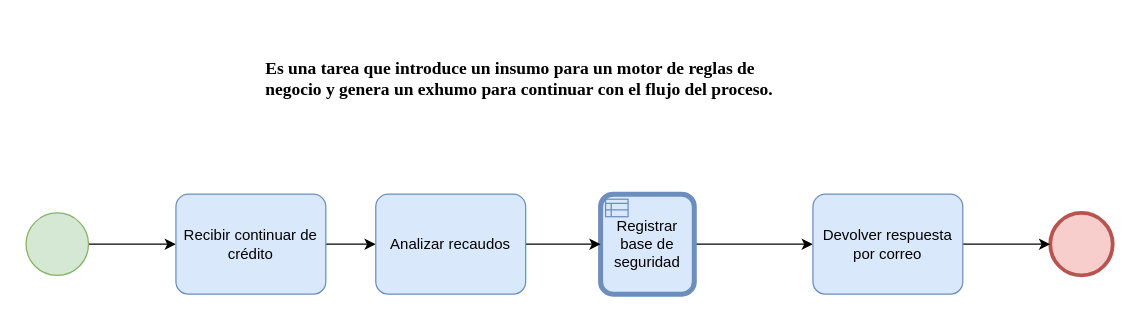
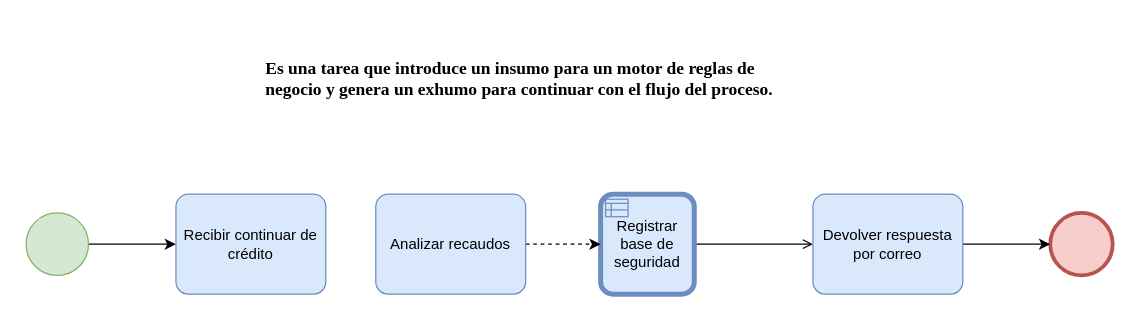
edge "Recibir continuar de crédito" -> "Analizar recaudos": removed
edge "Analizar recaudos" -> "Registrar base de seguridad": style solid -> dashed
edge "Registrar base de seguridad" -> "Devolver respuesta por correo": arrowhead classic -> open
